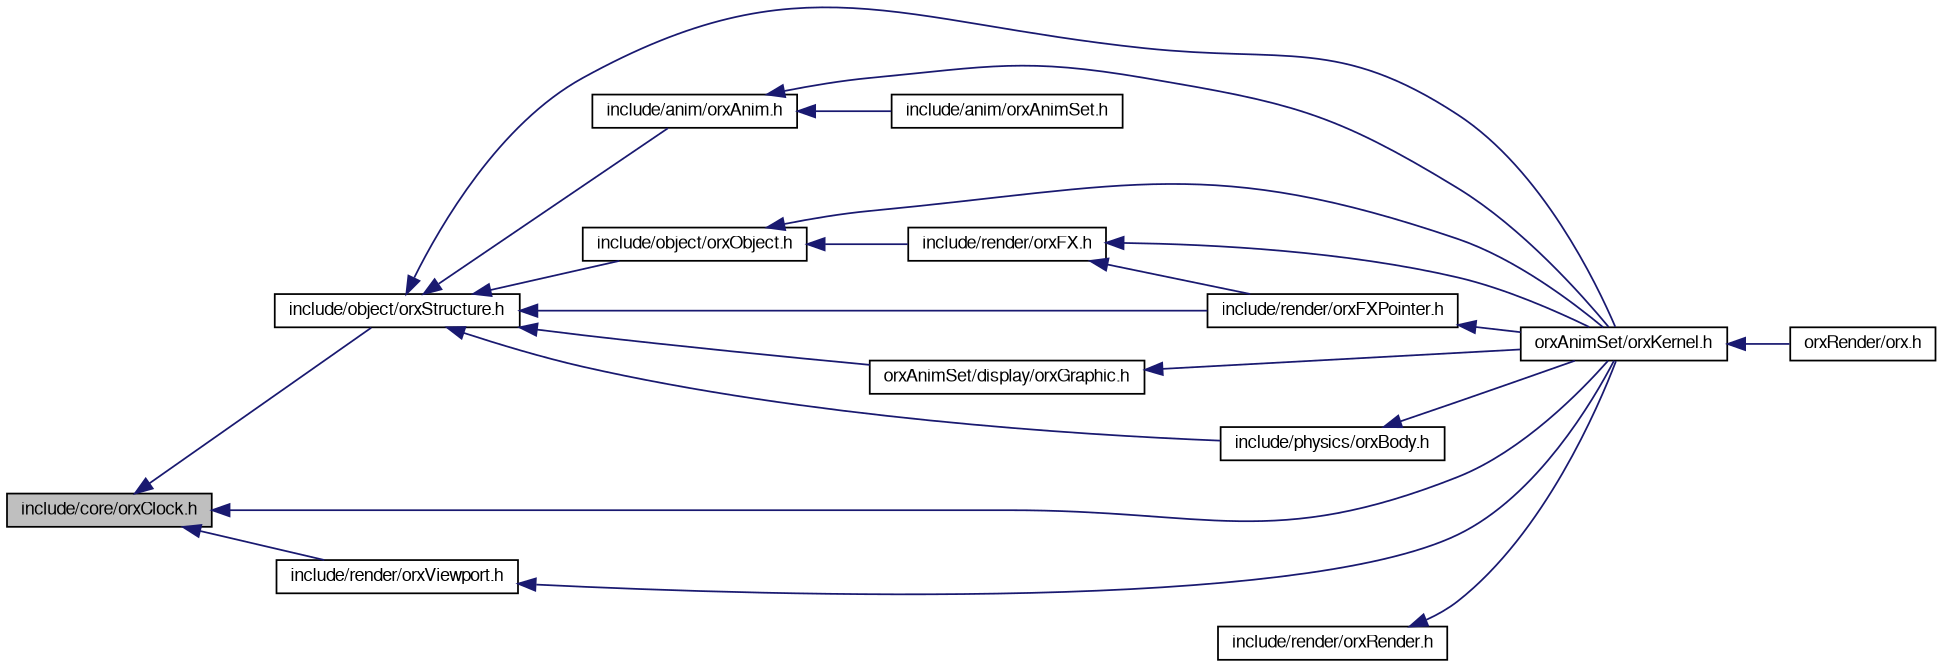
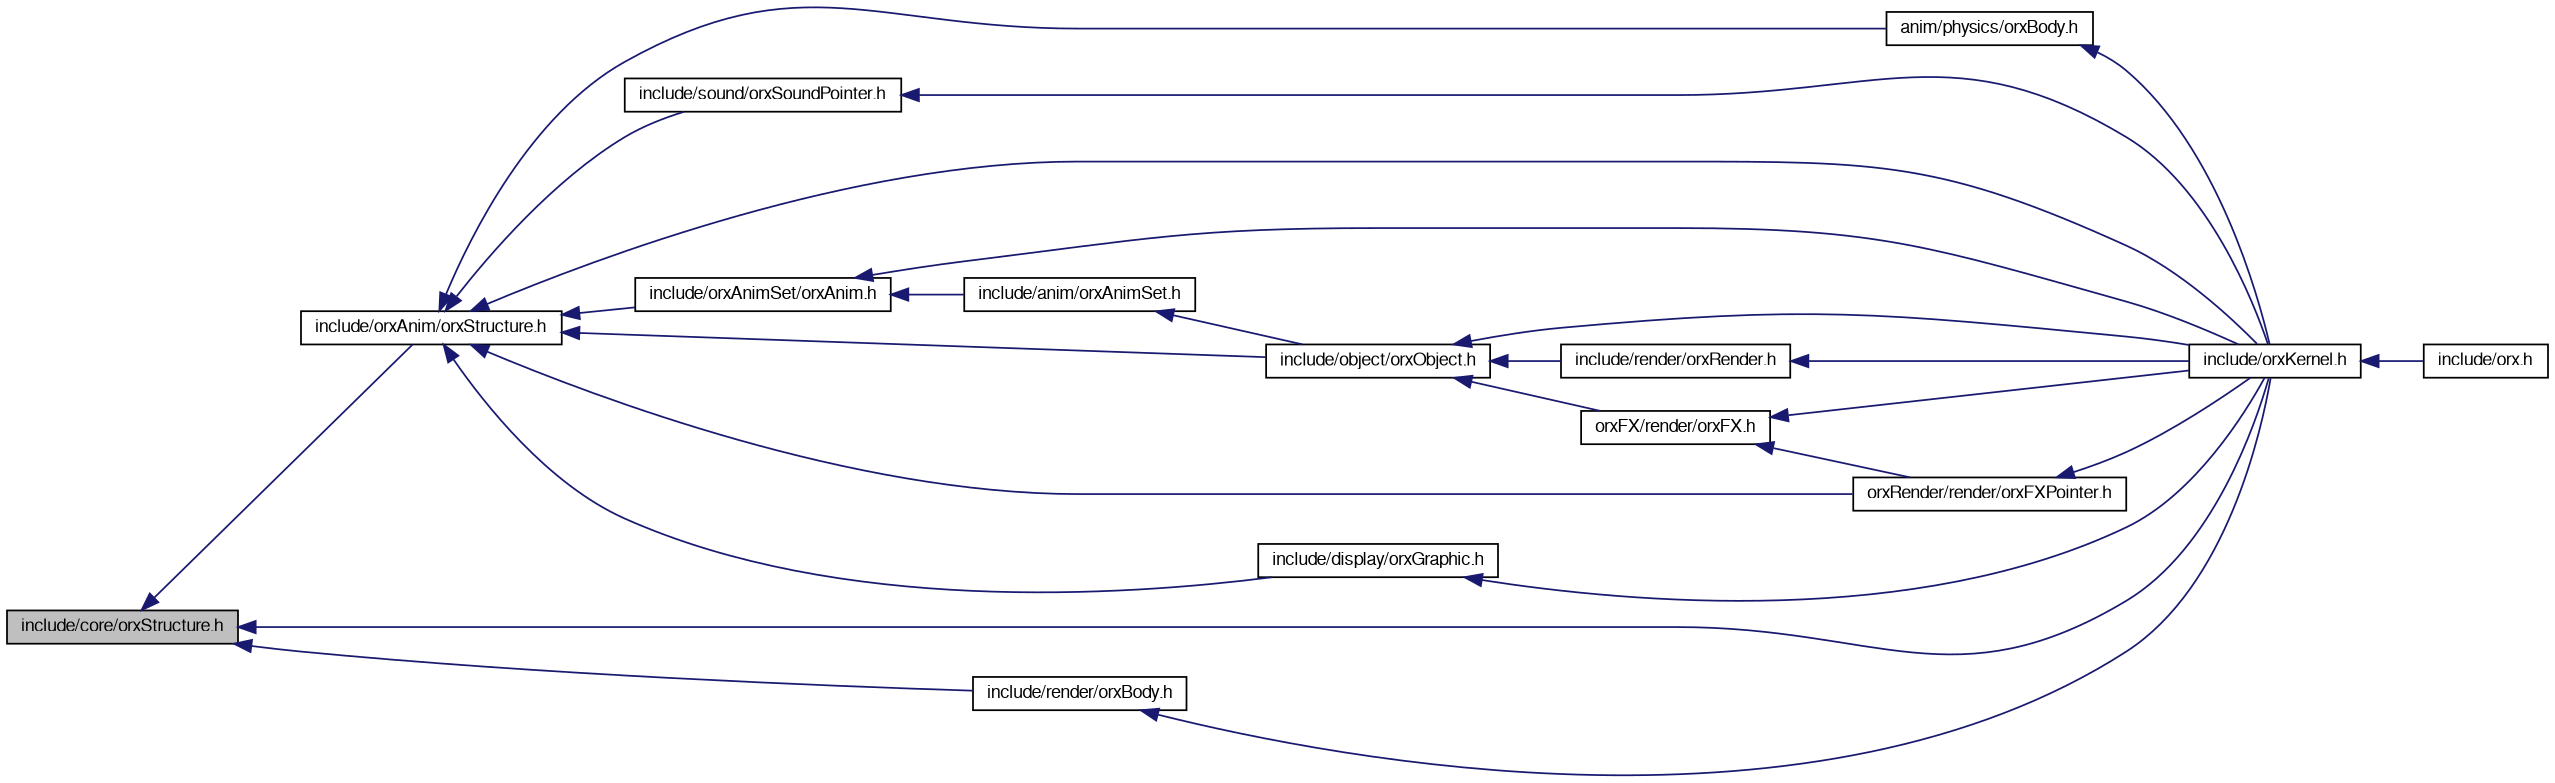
node "include/sound/orxSoundPointer.h": added
node "include/anim/orxAnim.h": label "include/anim/orxAnim.h" -> "include/orxAnimSet/orxAnim.h"
node "include/render/orxFX.h": label "include/render/orxFX.h" -> "orxFX/render/orxFX.h"
node "include/object/orxStructure.h": label "include/object/orxStructure.h" -> "include/orxAnim/orxStructure.h"
node "include/render/orxFXPointer.h": label "include/render/orxFXPointer.h" -> "orxRender/render/orxFXPointer.h"
edge "include/object/orxObject.h" -> "include/anim/orxAnimSet.h": added
node "orxAnimSet/orxKernel.h": label "orxAnimSet/orxKernel.h" -> "include/orxKernel.h"
node "orxRender/orx.h": label "orxRender/orx.h" -> "include/orx.h"
edge "include/render/orxRender.h" -> "include/object/orxObject.h": added
node "orxAnimSet/display/orxGraphic.h": label "orxAnimSet/display/orxGraphic.h" -> "include/display/orxGraphic.h"
node "include/physics/orxBody.h": label "include/physics/orxBody.h" -> "anim/physics/orxBody.h"
node "include/core/orxClock.h": label "include/core/orxClock.h" -> "include/core/orxStructure.h"
node "include/render/orxViewport.h": label "include/render/orxViewport.h" -> "include/render/orxBody.h"
